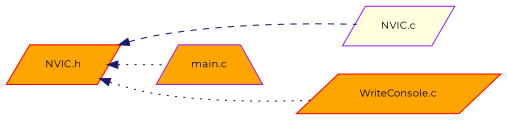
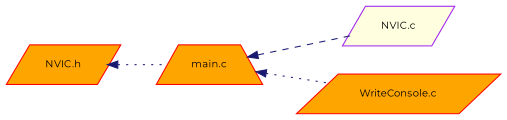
edge "NVIC.c" -> "NVIC.h": now "NVIC.c" -> "main.c"
node "main.c": color purple -> red
edge "WriteConsole.c" -> "NVIC.h": now "WriteConsole.c" -> "main.c"
